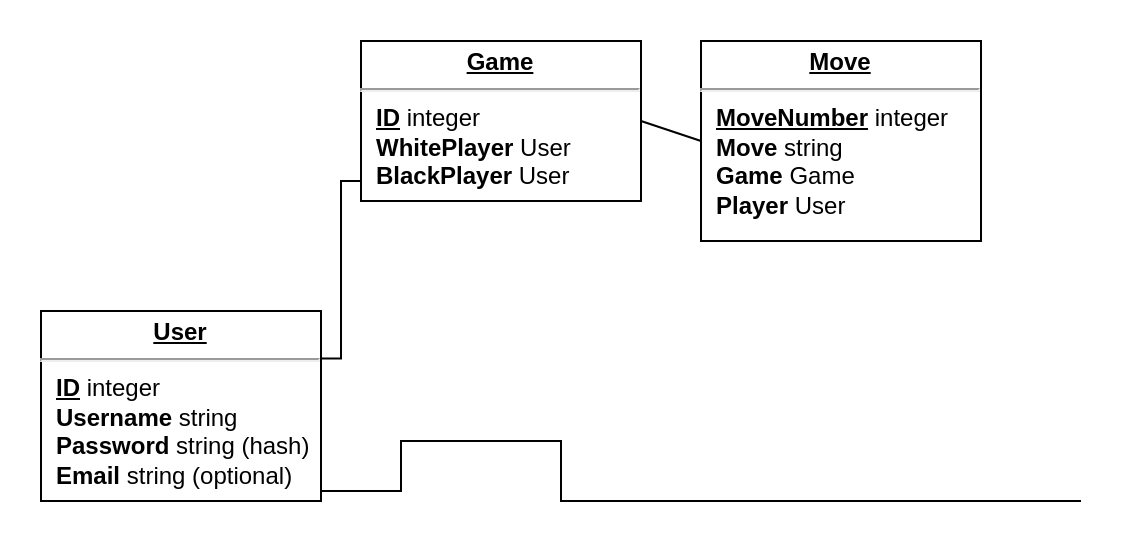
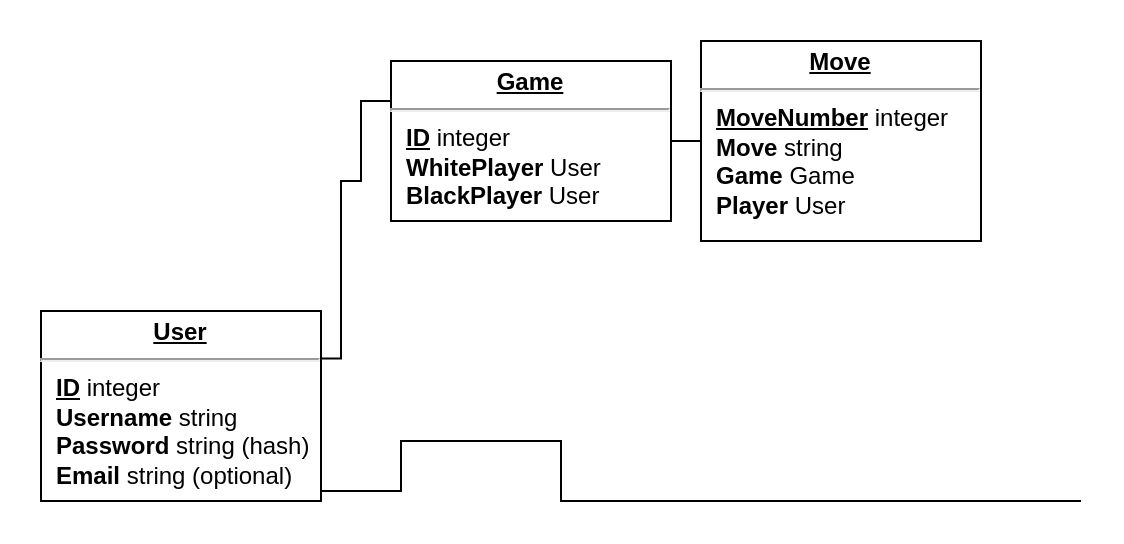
node "Game ID integer WhitePlayer User BlackPlayer User": moved (501, 121) -> (531, 141)
